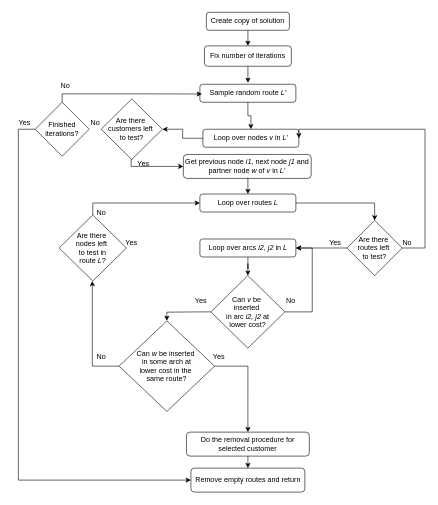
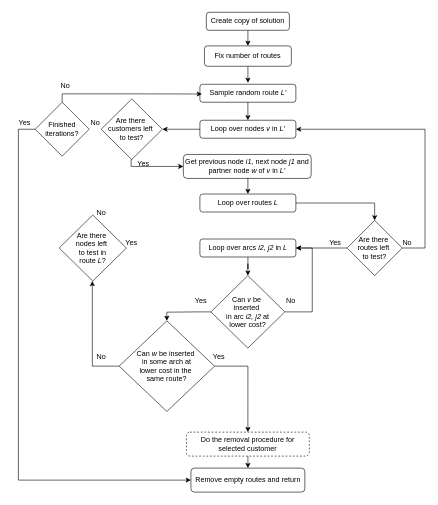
node "Fix number of iterations": label "Fix number of iterations" -> "Fix number of routes"
node "Loop over nodes v in L'": moved (251, 138) -> (248, 129)
edge "Are there nodes left to test in route L?" -> "Loop over routes L": removed
node "Do the removal procedure for selected customer": style solid -> dashed
